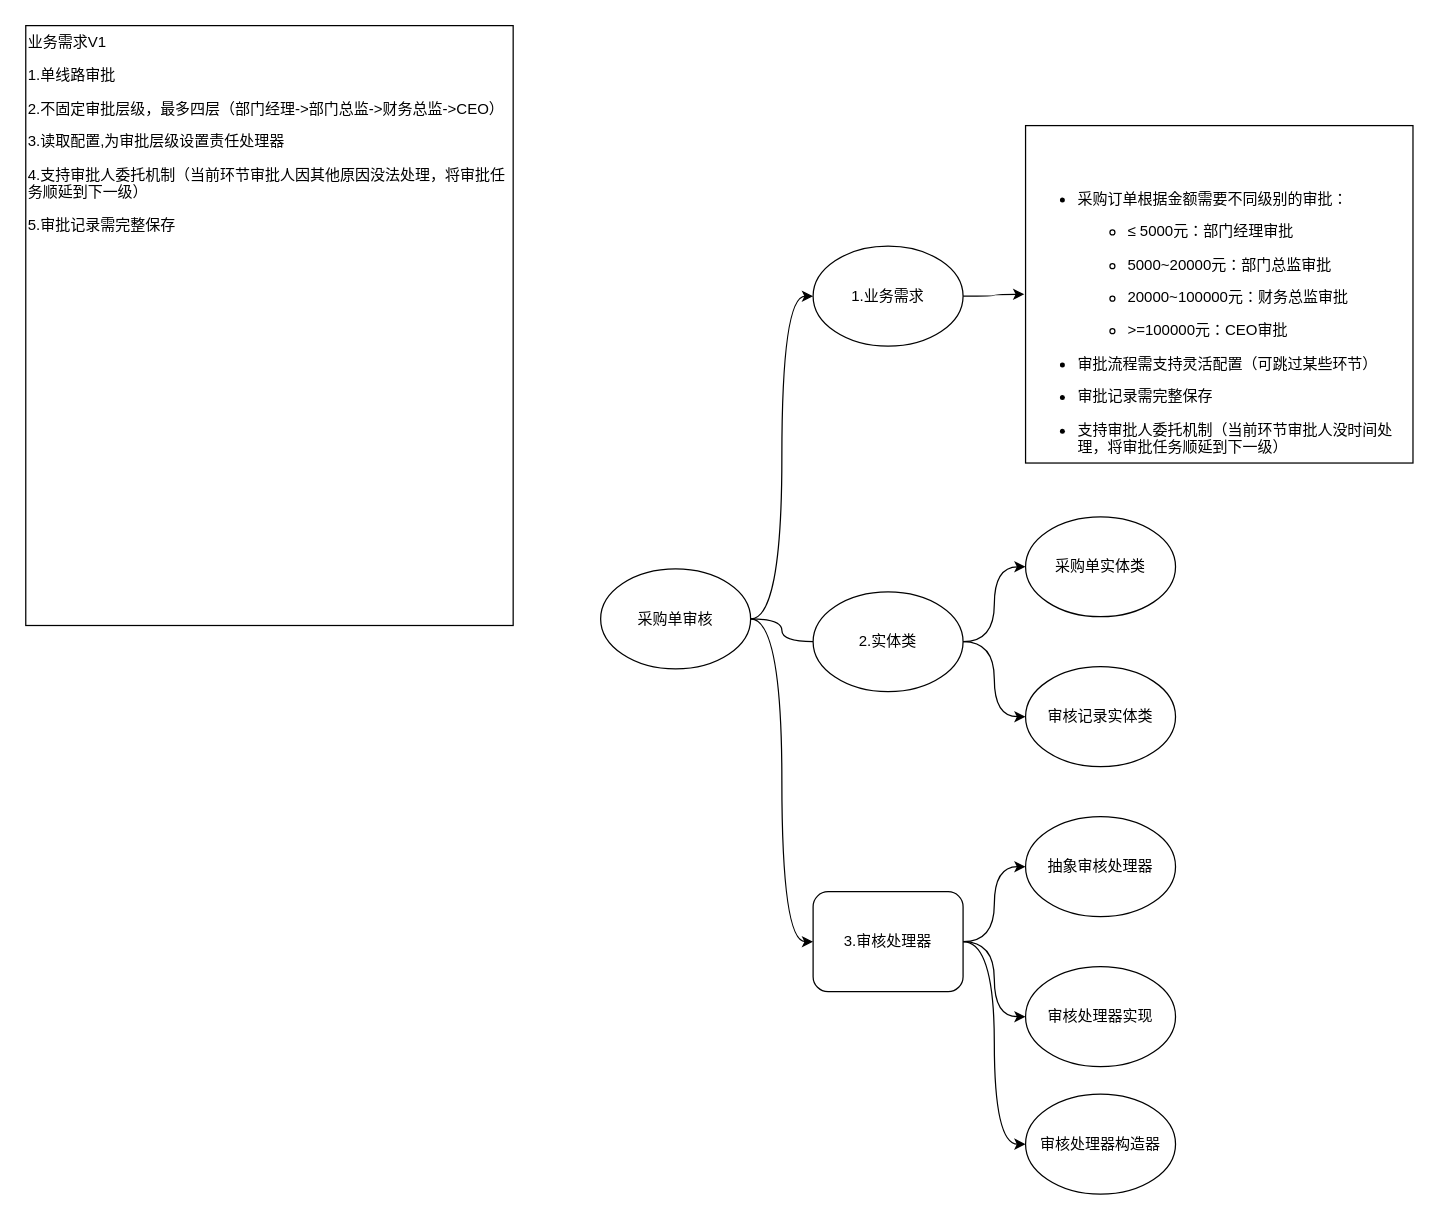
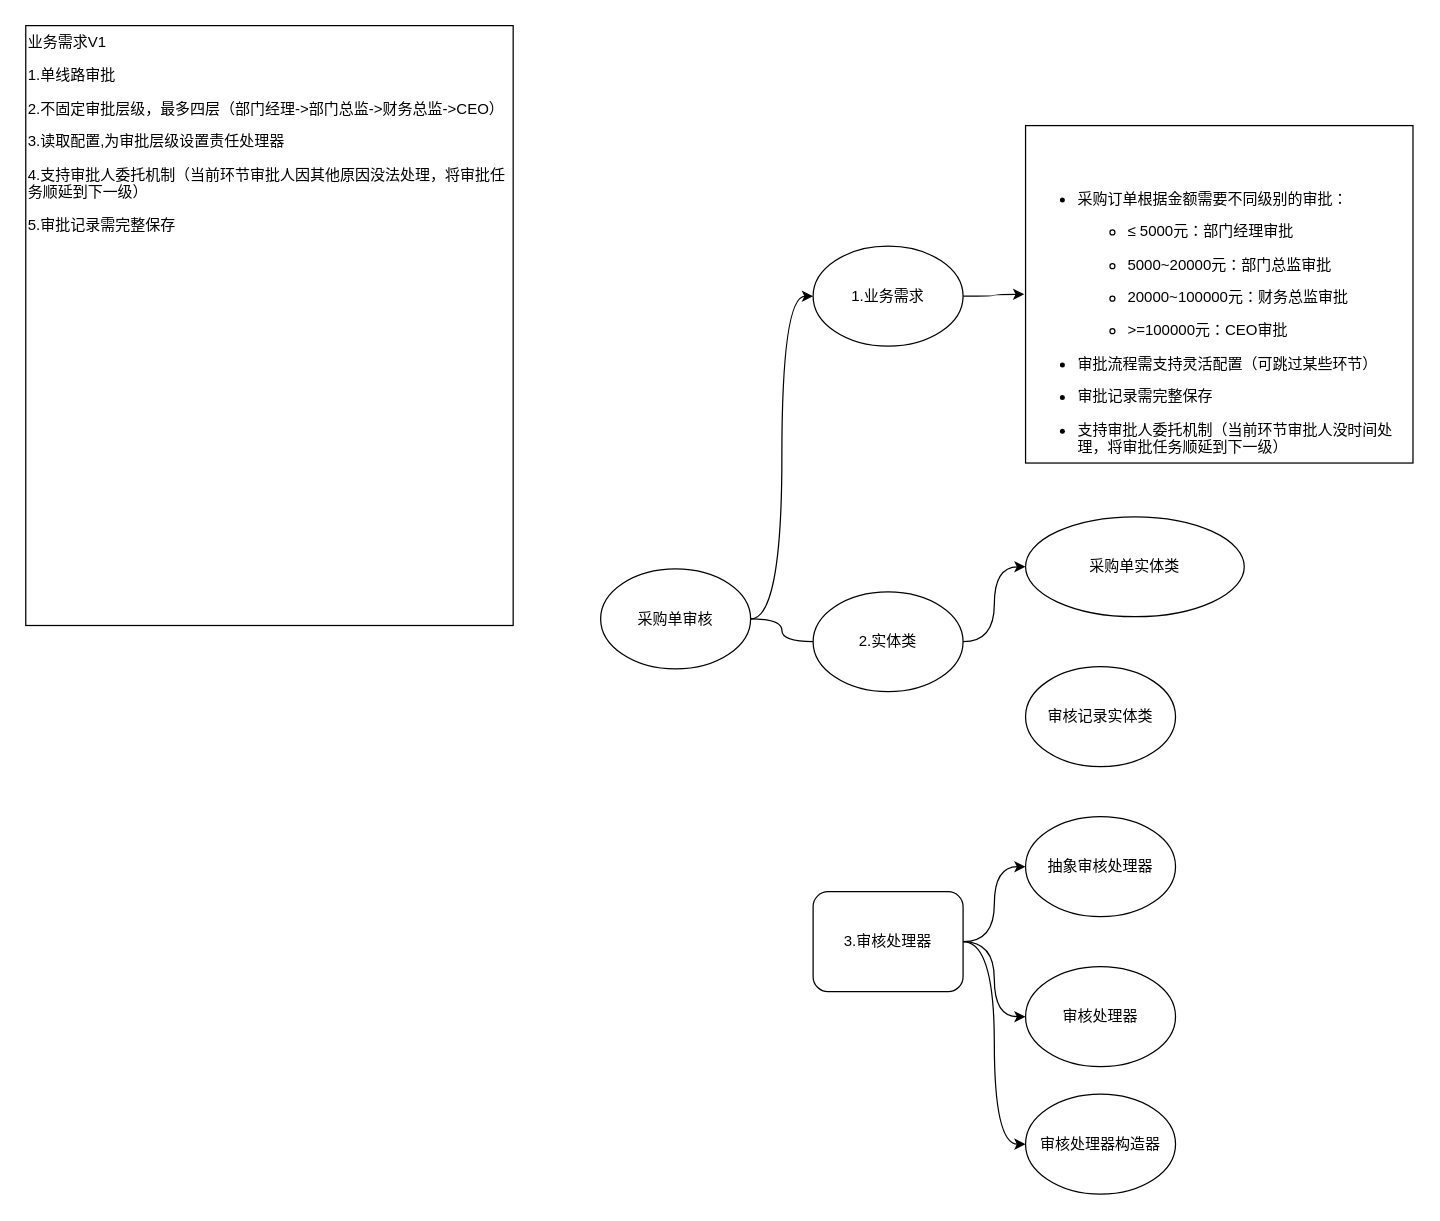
node "采购单实体类": size 150x100 -> 219x100
edge "2.实体类" -> "审核记录实体类": removed
edge "采购单审核" -> "3.审核处理器": removed
node "审核处理器实现": label "审核处理器实现" -> "审核处理器"
